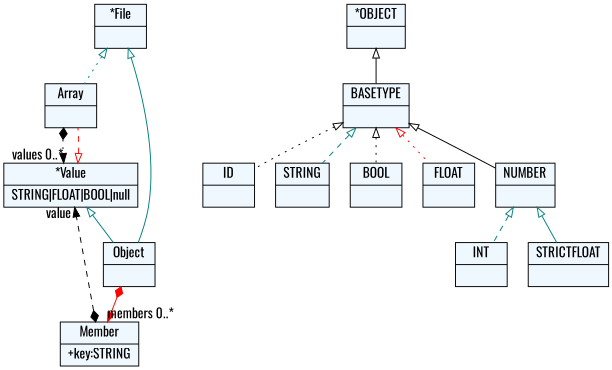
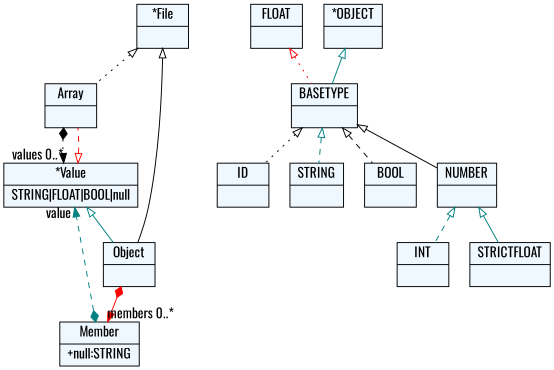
edge "Array" -> "*File": color teal -> black
edge "BASETYPE" -> "*OBJECT": color black -> teal
edge "FLOAT" -> "BASETYPE": reversed
edge "Object" -> "*File": color teal -> black
edge "BOOL" -> "BASETYPE": style dotted -> dashed
edge "*Value" -- "Member": color black -> teal
node "Member": text "+key:STRING" -> "+null:STRING"
